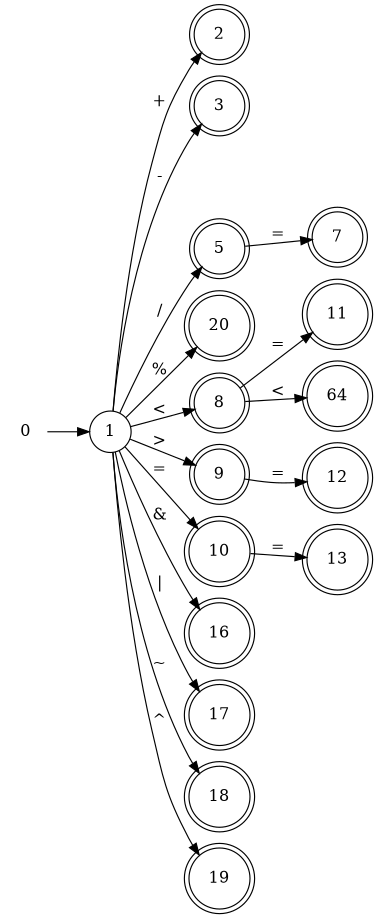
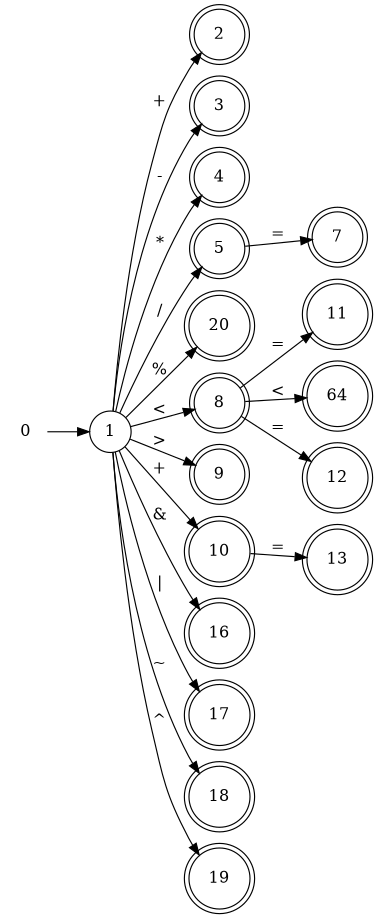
node "4": added
edge "1" -> "10": label "=" -> "+"
edge "9" -> "12": now "8" -> "12"
